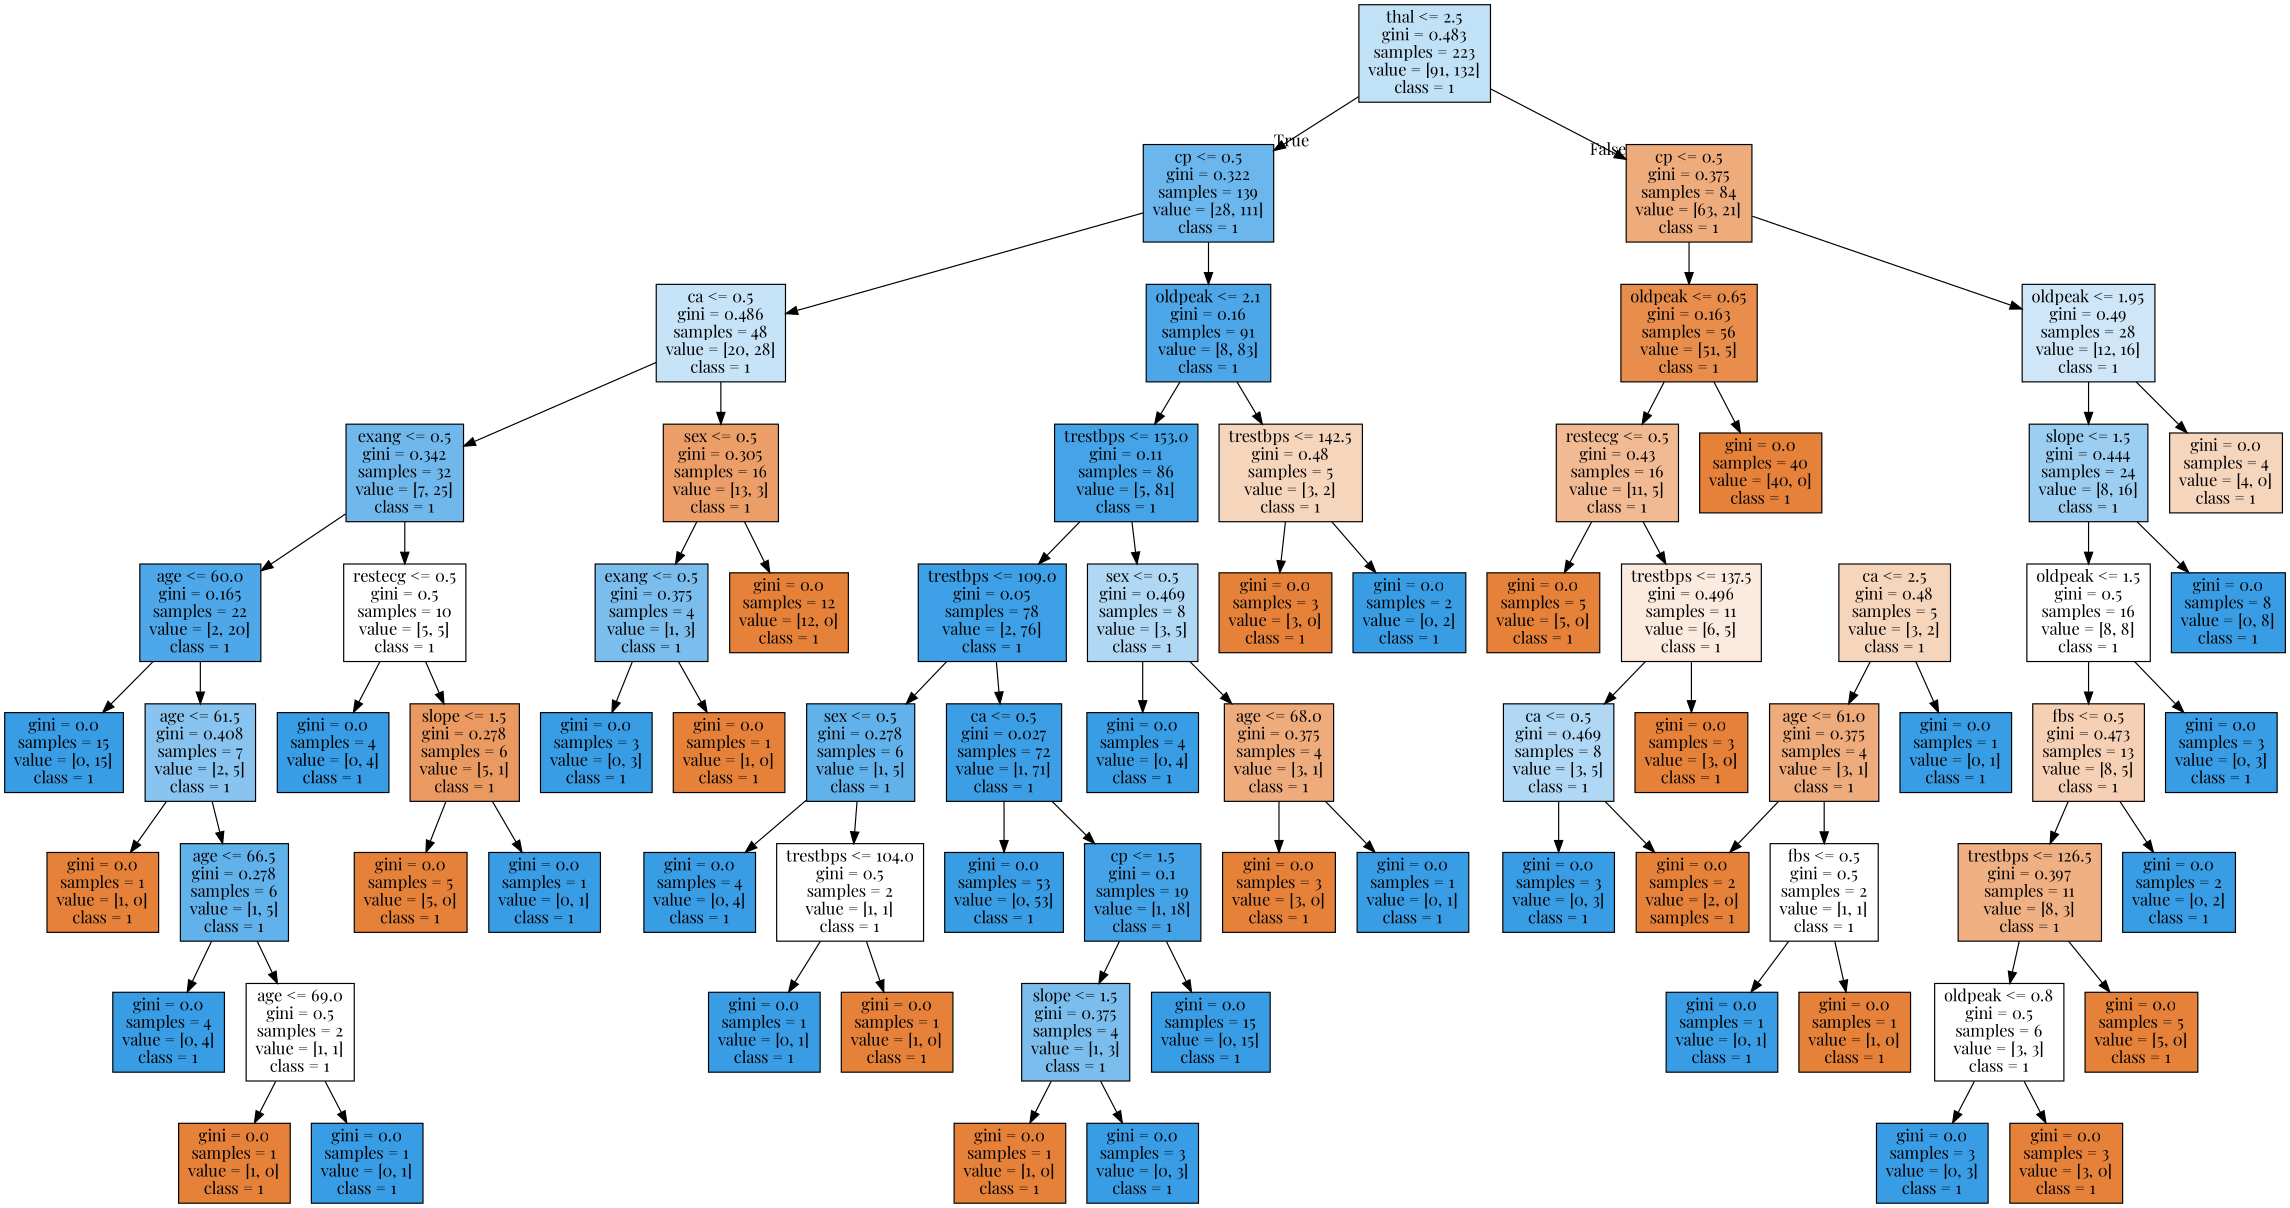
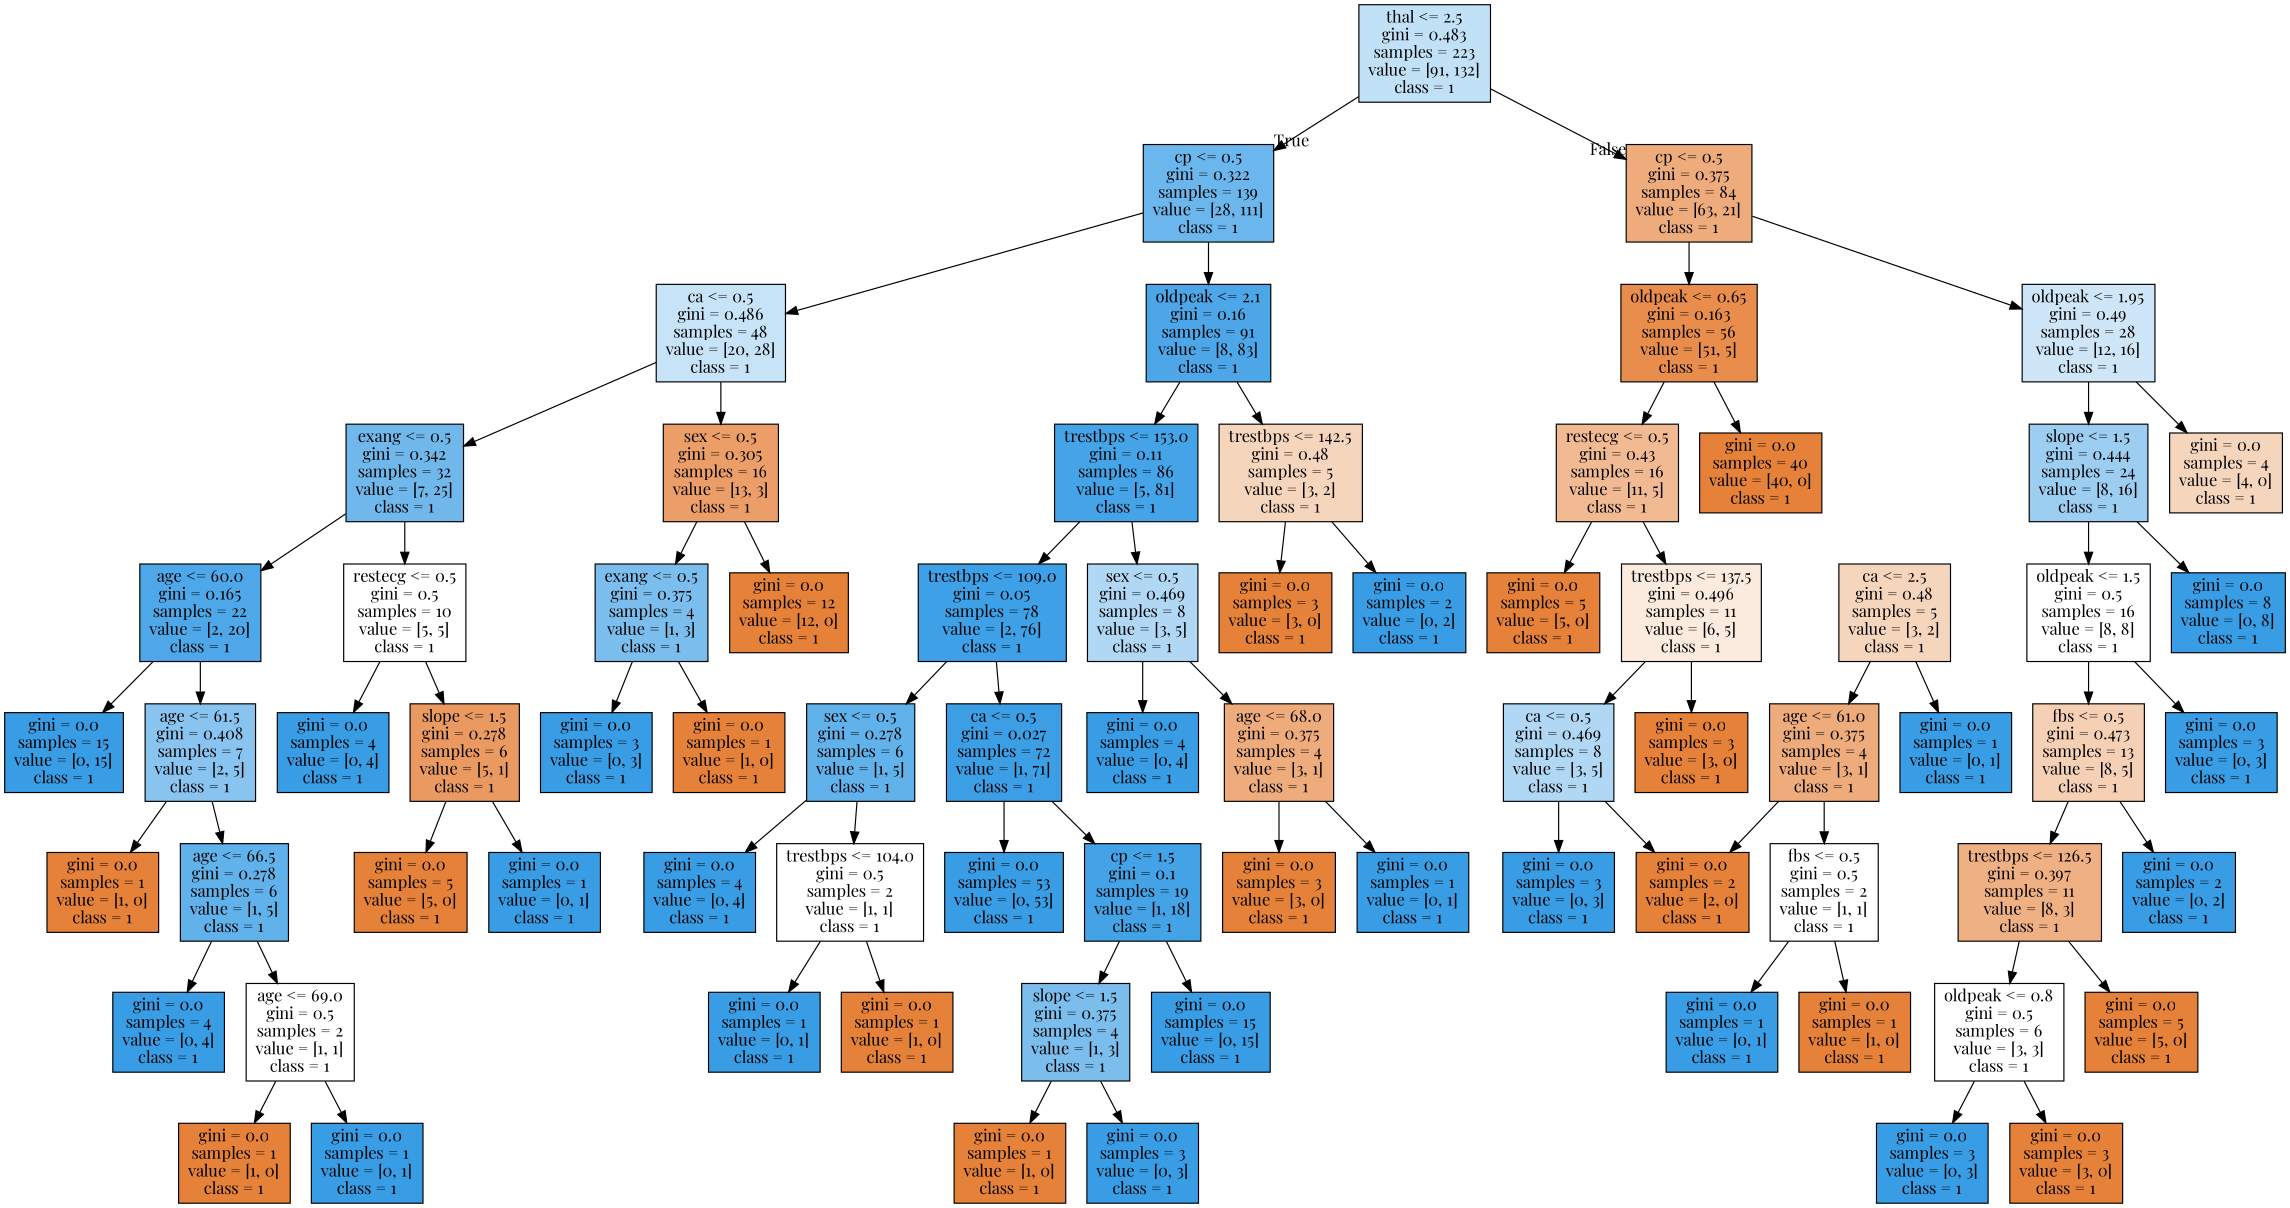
node "gini = 0.0 samples = 2 value = [2, 0] samples = 1": label "gini = 0.0 samples = 2 value = [2, 0] samples = 1" -> "gini = 0.0 samples = 2 value = [2, 0] class = 1"
